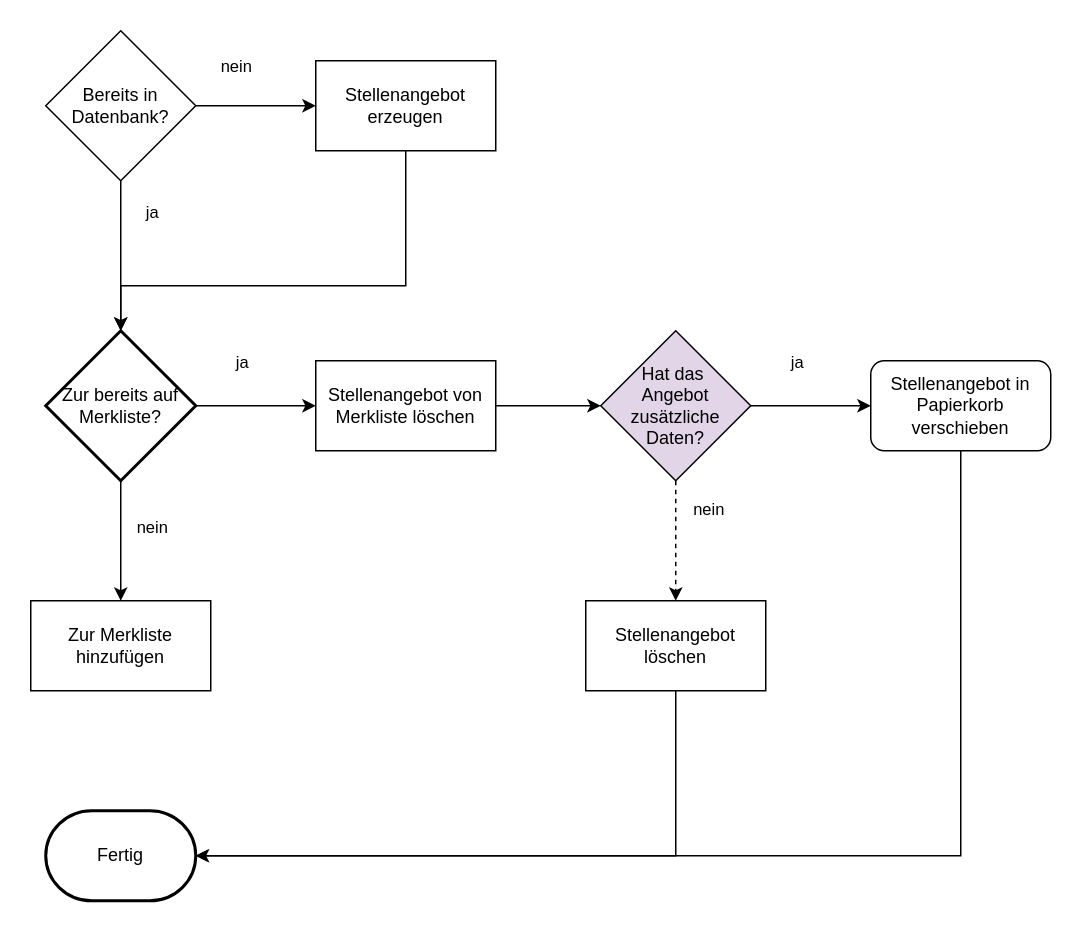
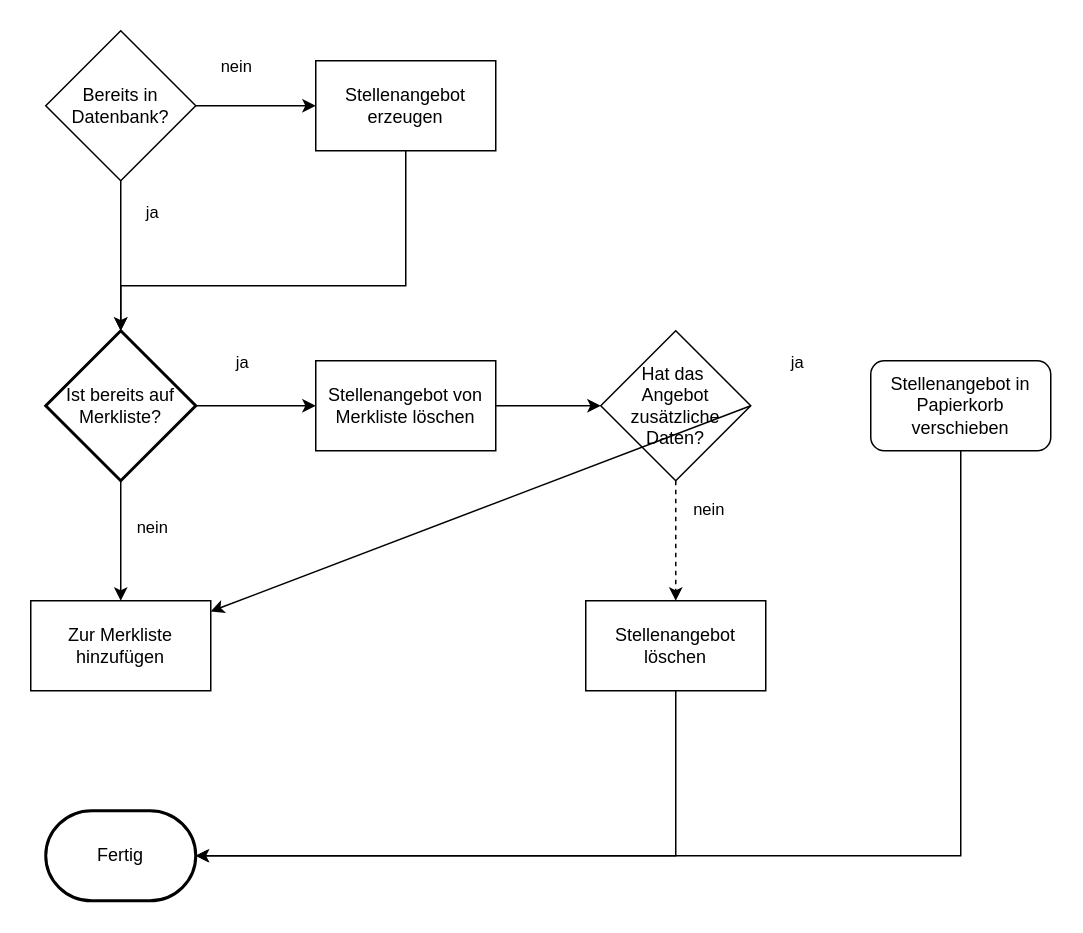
node "Zur bereits auf Merkliste?": label "Zur bereits auf Merkliste?" -> "Ist bereits auf Merkliste?"
node "Hat das Angebot zusätzliche Daten?": fillcolor #e1d5e7 -> #ffffff
edge "Hat das Angebot zusätzliche Daten?" -> "Stellenangebot in Papierkorb verschieben": now "Hat das Angebot zusätzliche Daten?" -> "Zur Merkliste hinzufügen"
